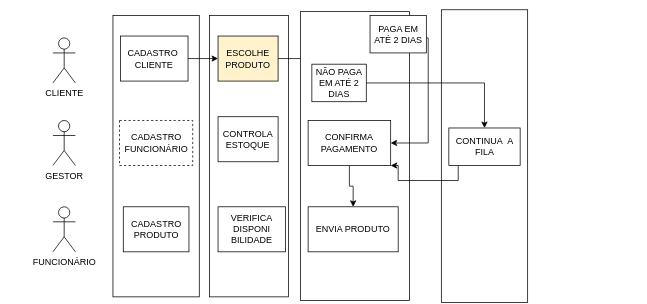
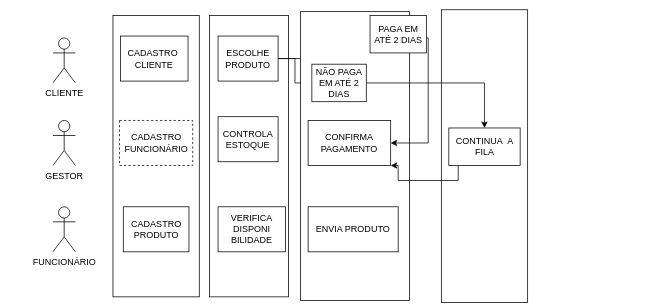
edge "CADASTRO CLIENTE" -> "ESCOLHE PRODUTO": removed
node "ESCOLHE PRODUTO": fillcolor #fff2cc -> #ffffff
edge "ESCOLHE PRODUTO" -> "NÃO PAGA EM ATÉ 2 DIAS": added
edge "CONFIRMA PAGAMENTO" -> "ENVIA PRODUTO": removed
